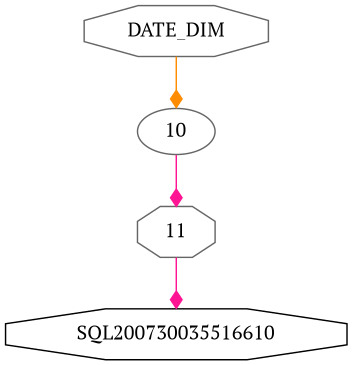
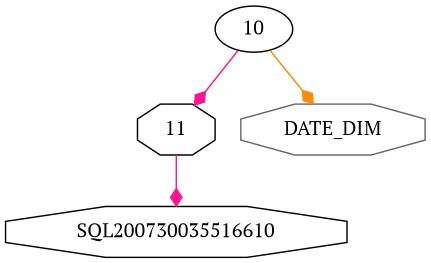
edge "DATE_DIM" -> "10": reversed
node "10": color gray40 -> black
node "11": color gray40 -> black
